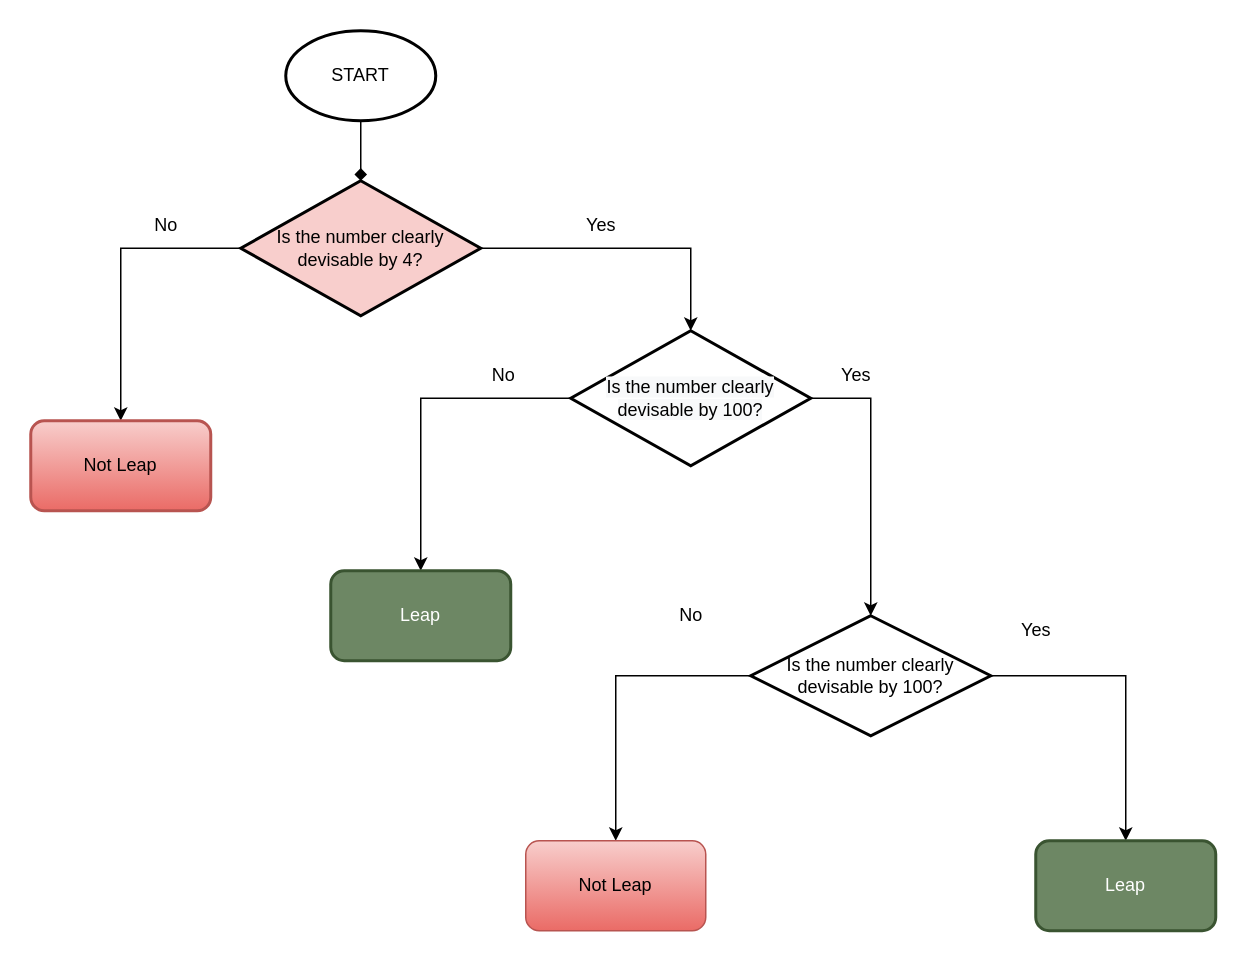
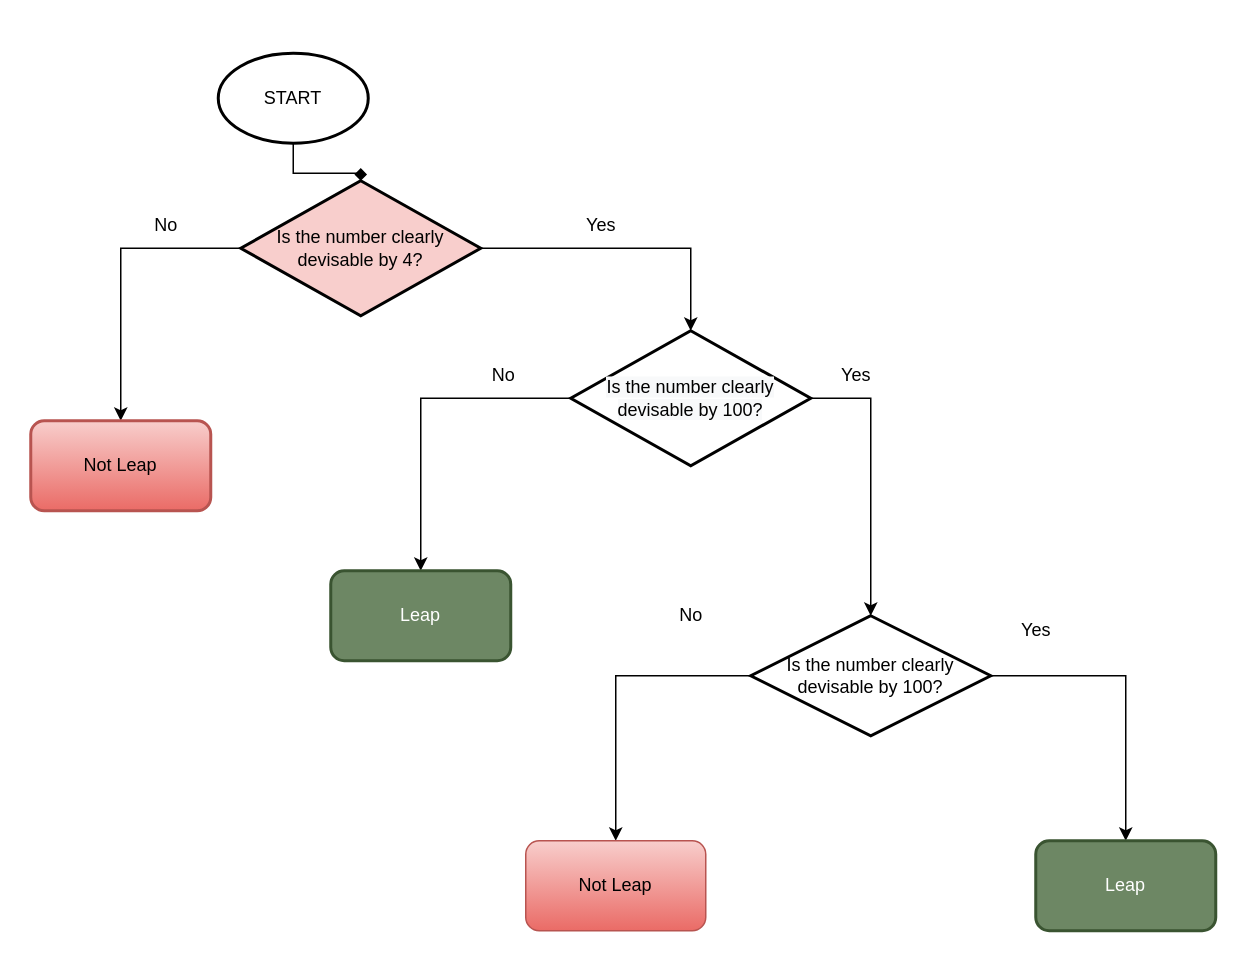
node "START": moved (361, 76) -> (293, 98)
